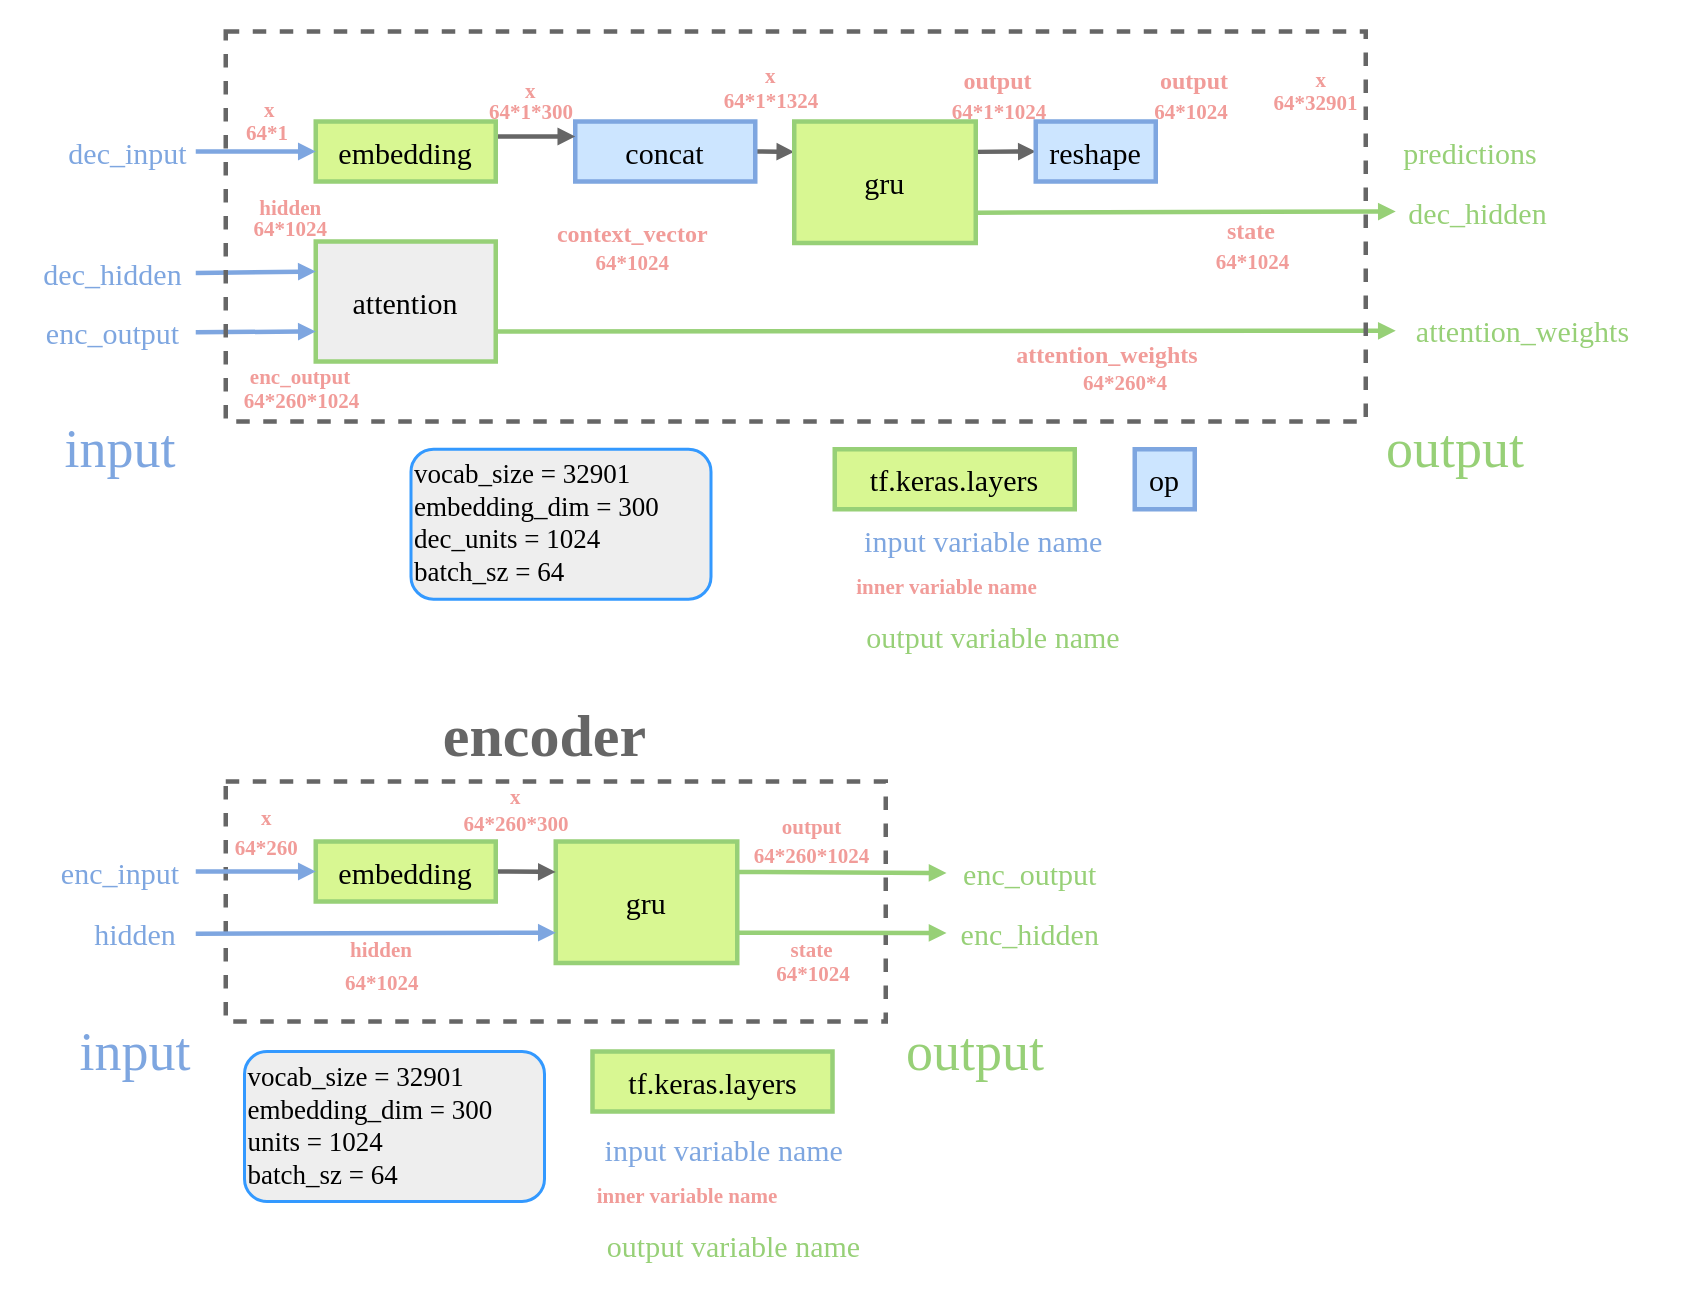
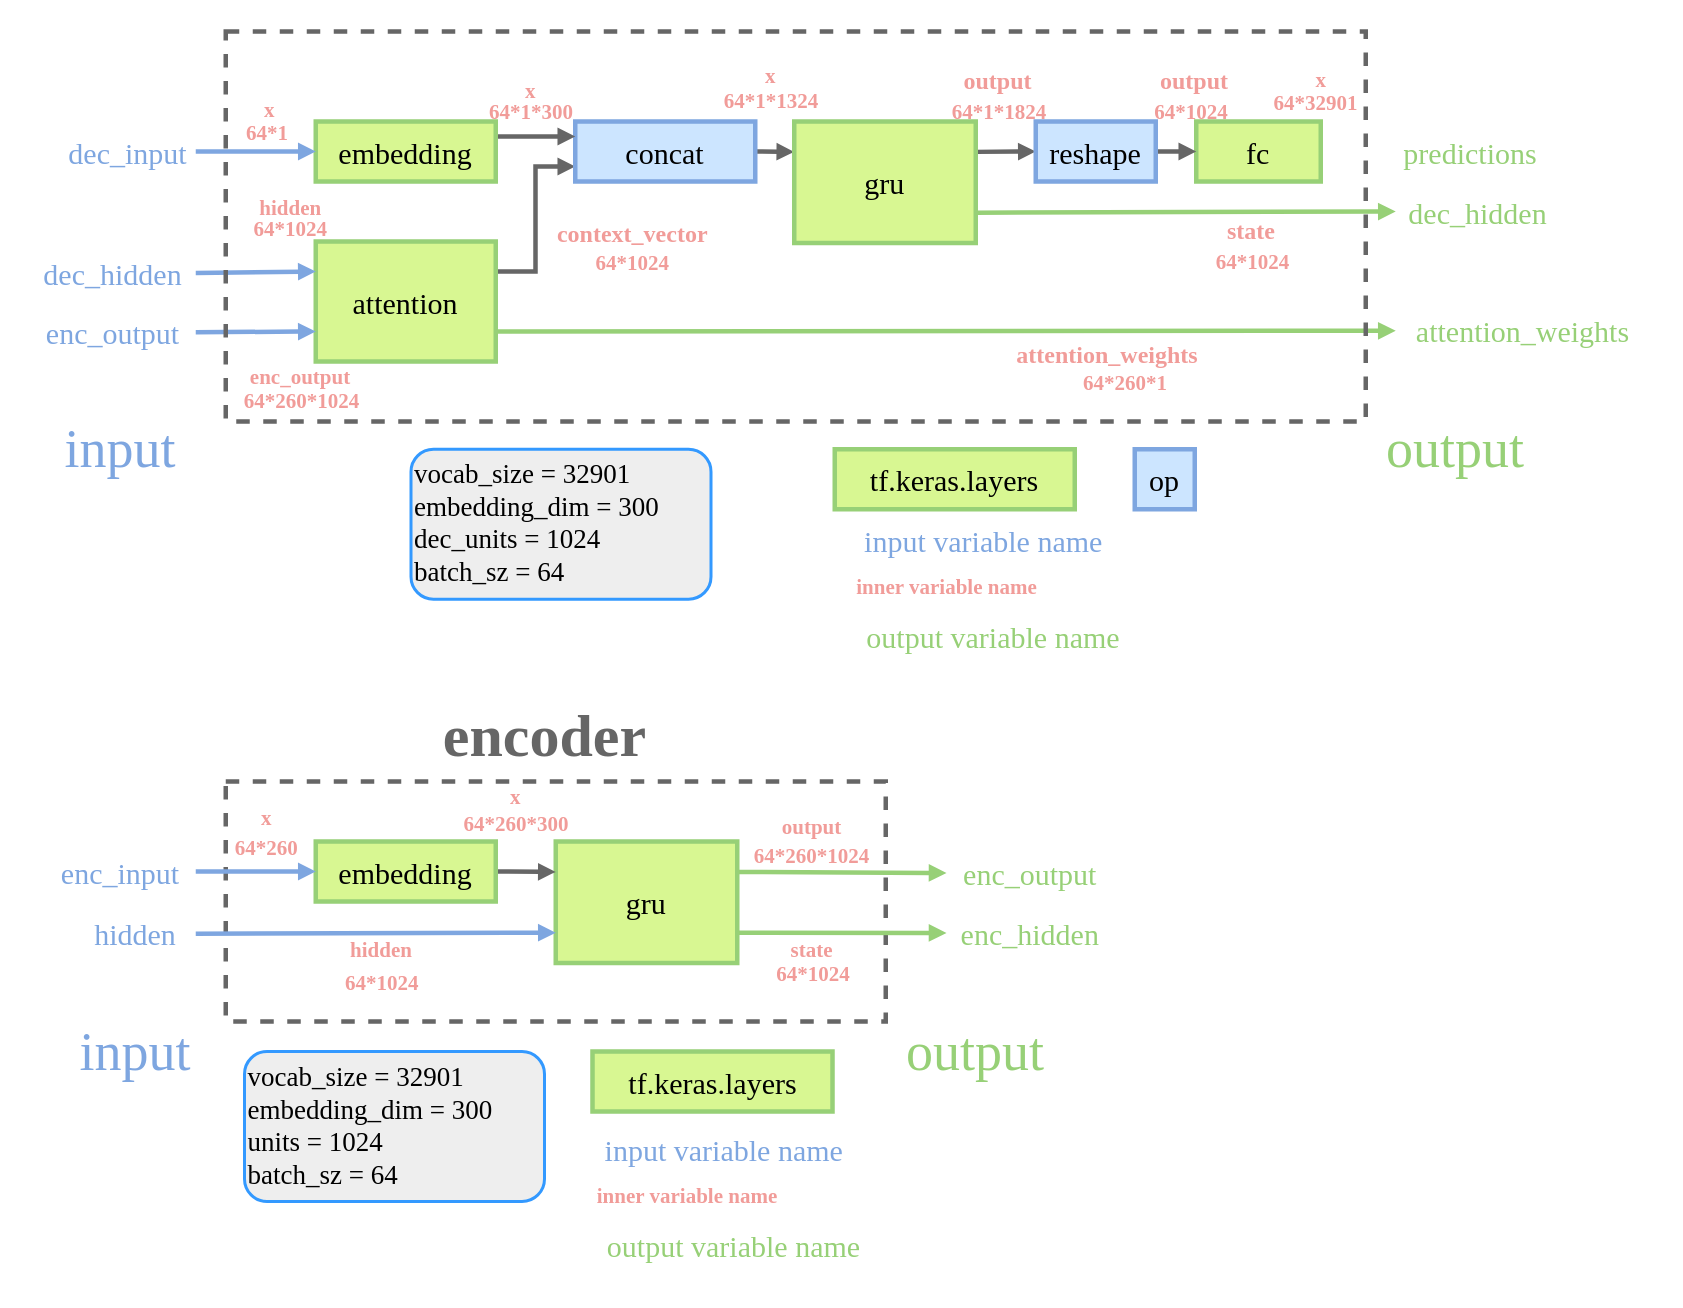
node "64*1*1024": label "64*1*1024" -> "64*1*1824"
edge "reshape" -> "fc": added
node "fc": added
edge "attention" -> "concat": added
node "attention": fillcolor #eeeeee -> #d8f792
node "64*260*4": label "64*260*4" -> "64*260*1"
